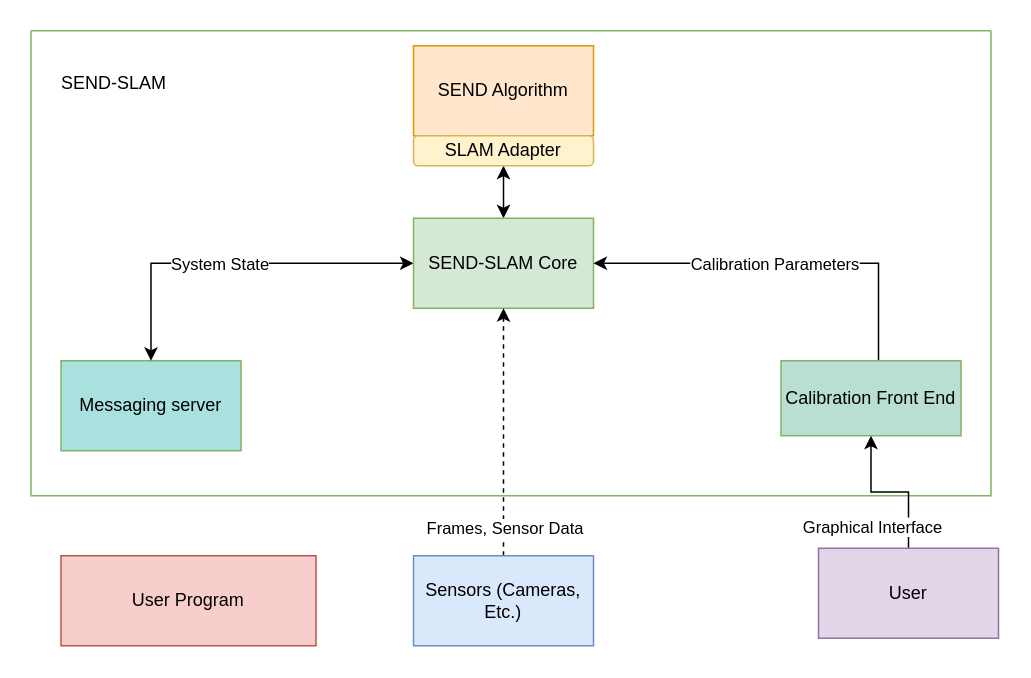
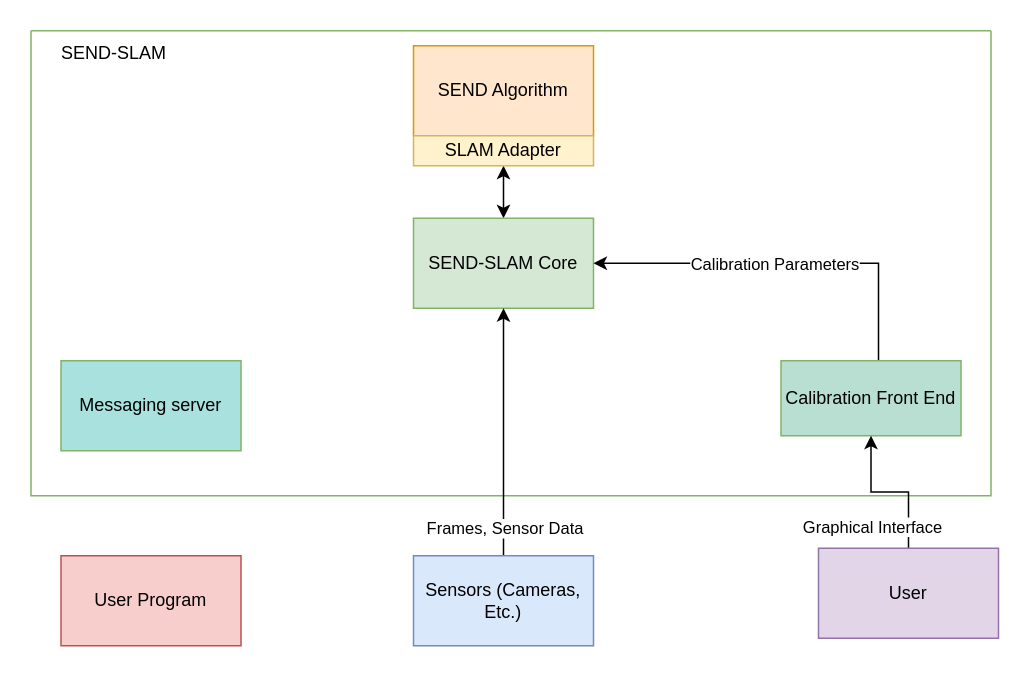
node "SEND-SLAM": moved (113, 83) -> (113, 53)
node "SLAM Adapter": shape rounded rectangle -> rectangle
edge "SEND-SLAM Core" -- "Messaging server": removed, label "System State"
edge "Sensors (Cameras, Etc.)" -> "SEND-SLAM Core": style dashed -> solid
node "User Program": size 255x90 -> 180x90
